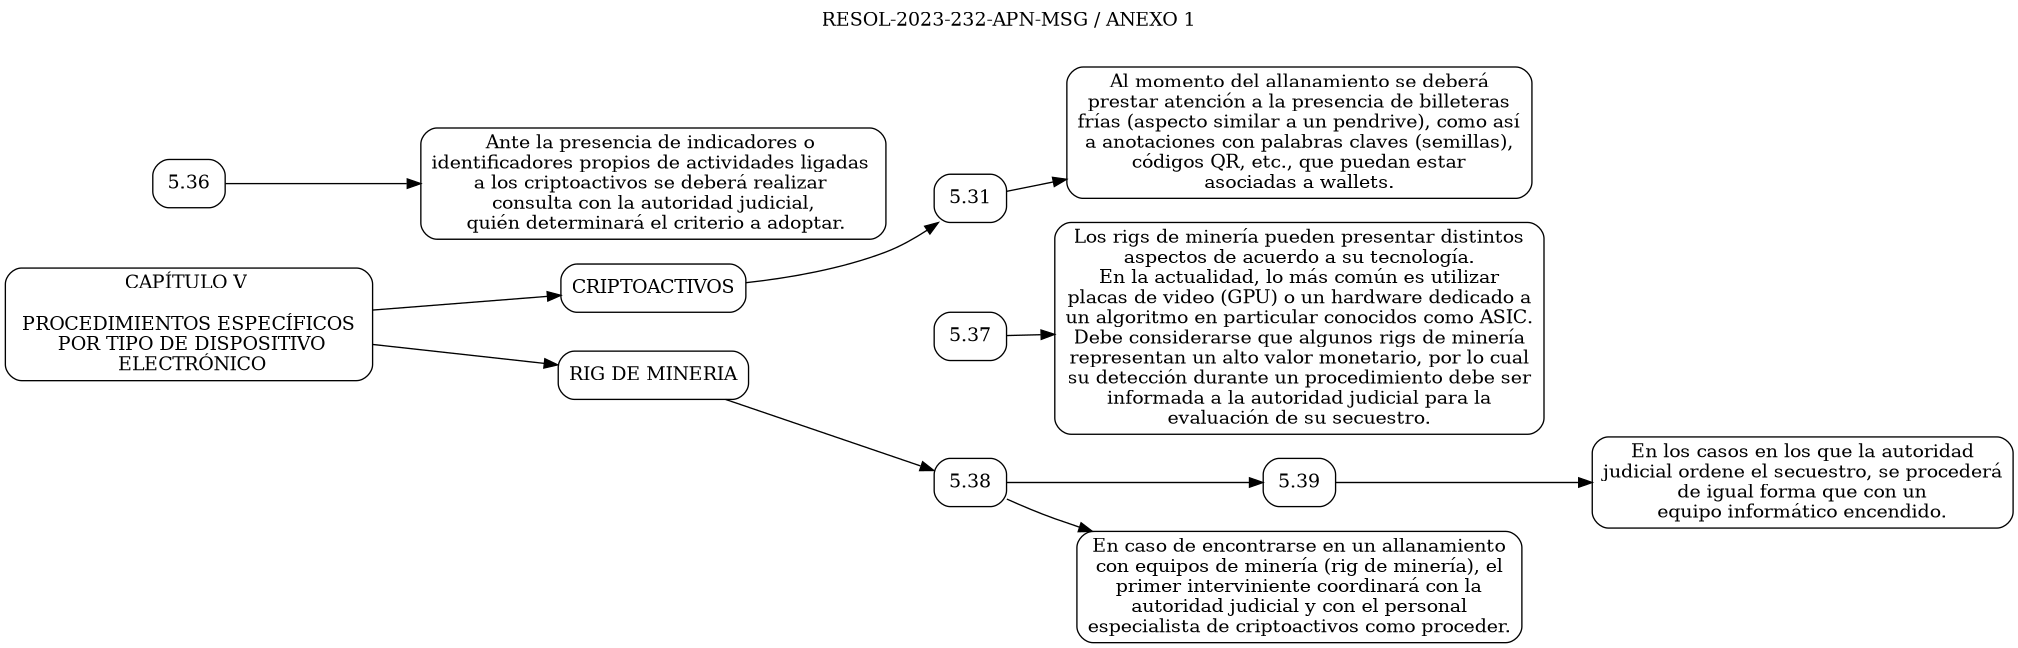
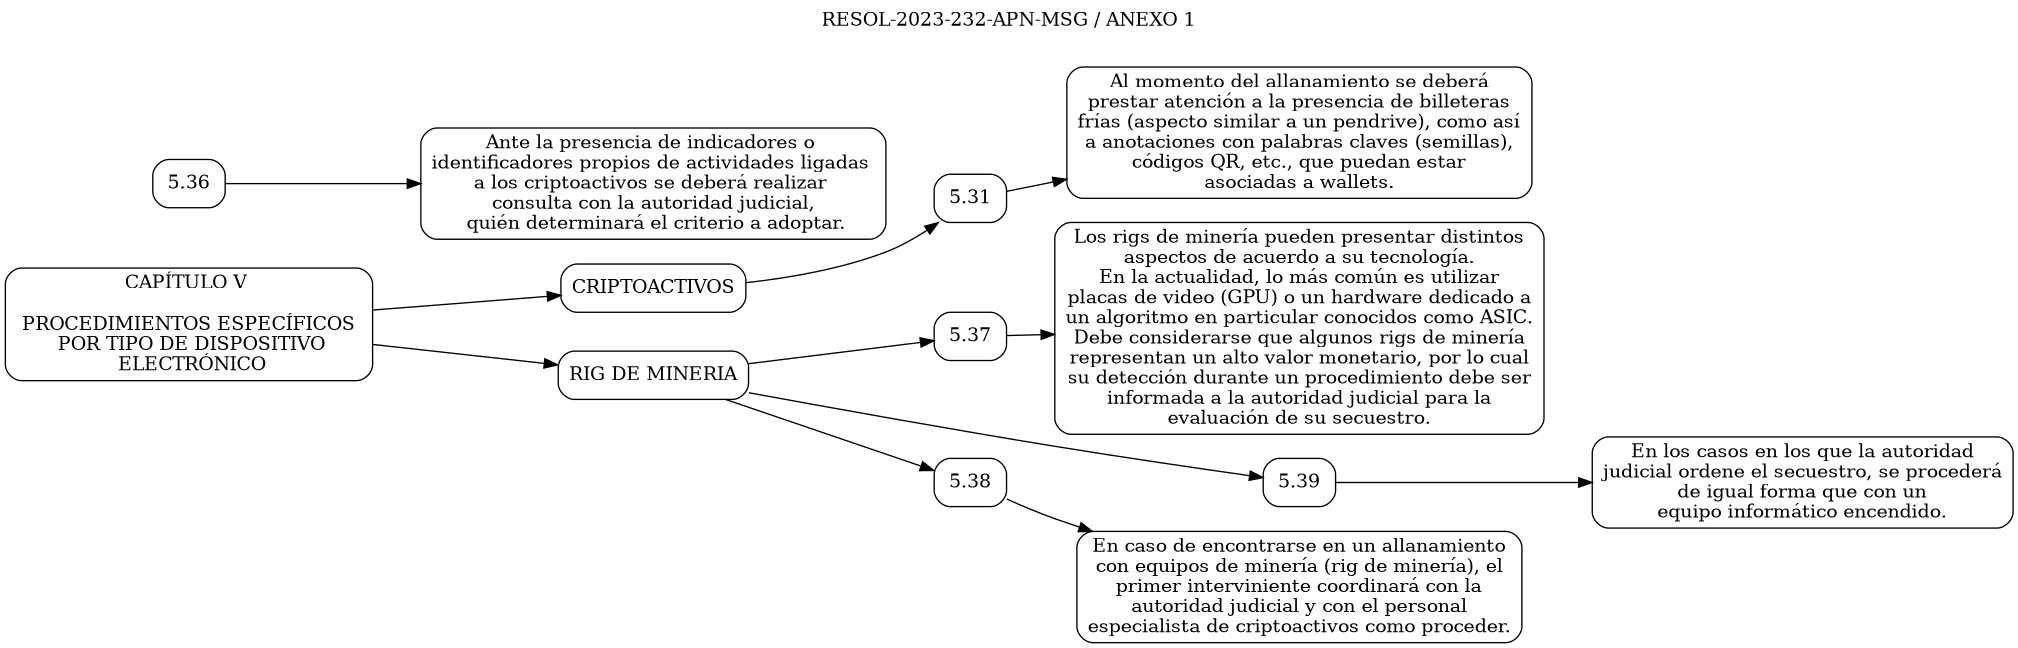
edge "RIG DE MINERIA" -> "5.37": added
edge "5.38" -> "5.39": now "RIG DE MINERIA" -> "5.39"
